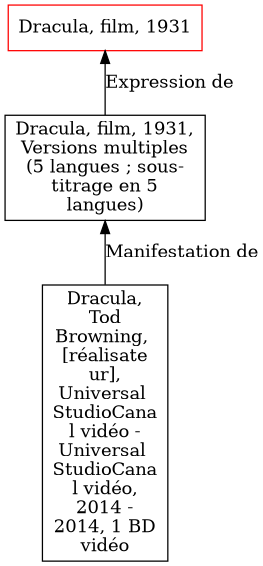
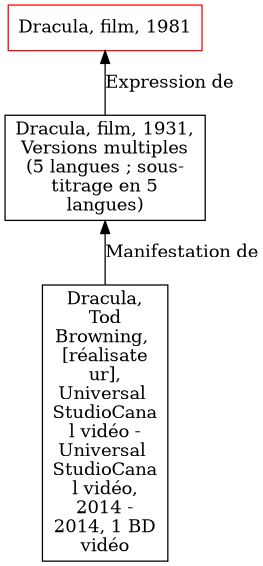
node "Dracula, film, 1931": label "Dracula, film, 1931" -> "Dracula, film, 1981"
